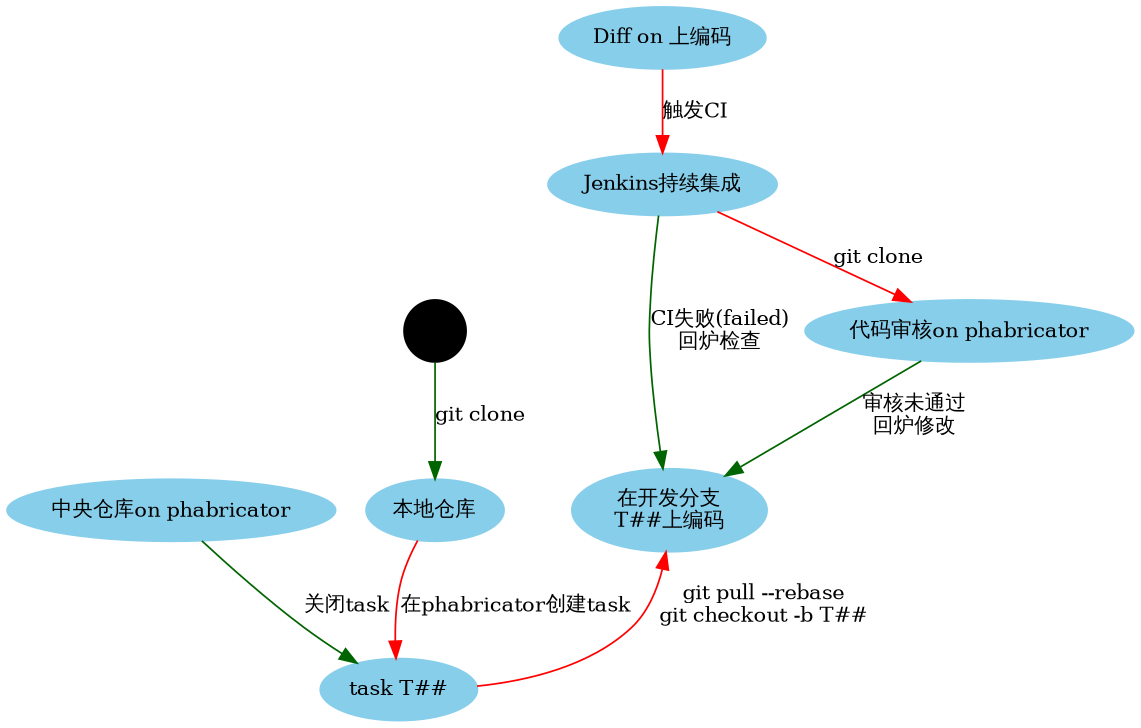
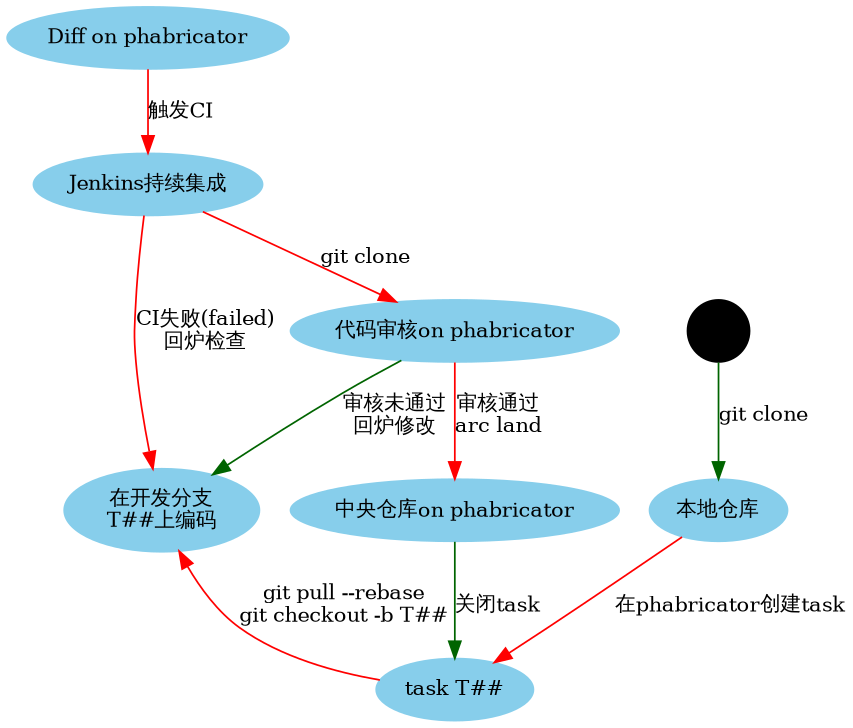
node "Diff on 上编码": label "Diff on 上编码" -> "Diff on phabricator"
edge "Jenkins持续集成" -> "在开发分支 T##上编码": color darkgreen -> red
edge "代码审核on phabricator" -> "中央仓库on phabricator": added, label "审核通过 arc land"
